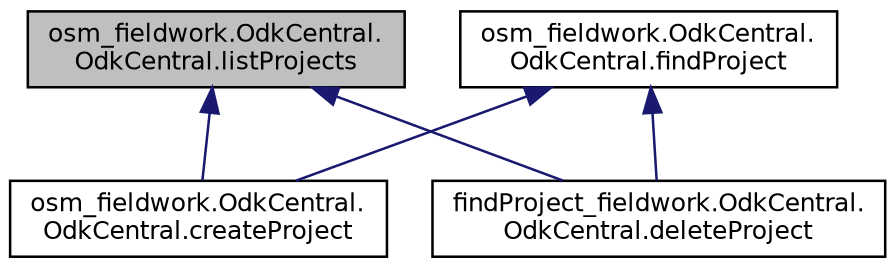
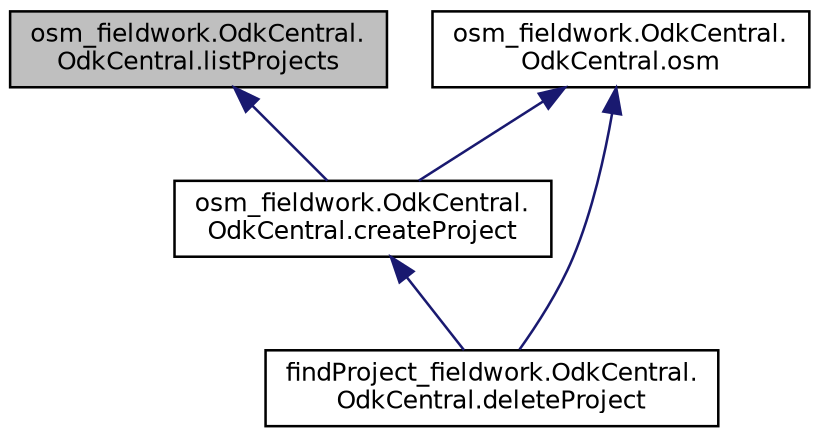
node "osm_fieldwork.OdkCentral. OdkCentral.findProject": label "osm_fieldwork.OdkCentral. OdkCentral.findProject" -> "osm_fieldwork.OdkCentral. OdkCentral.osm"
edge "findProject_fieldwork.OdkCentral. OdkCentral.deleteProject" -> "osm_fieldwork.OdkCentral. OdkCentral.listProjects": now "findProject_fieldwork.OdkCentral. OdkCentral.deleteProject" -> "osm_fieldwork.OdkCentral. OdkCentral.createProject"
